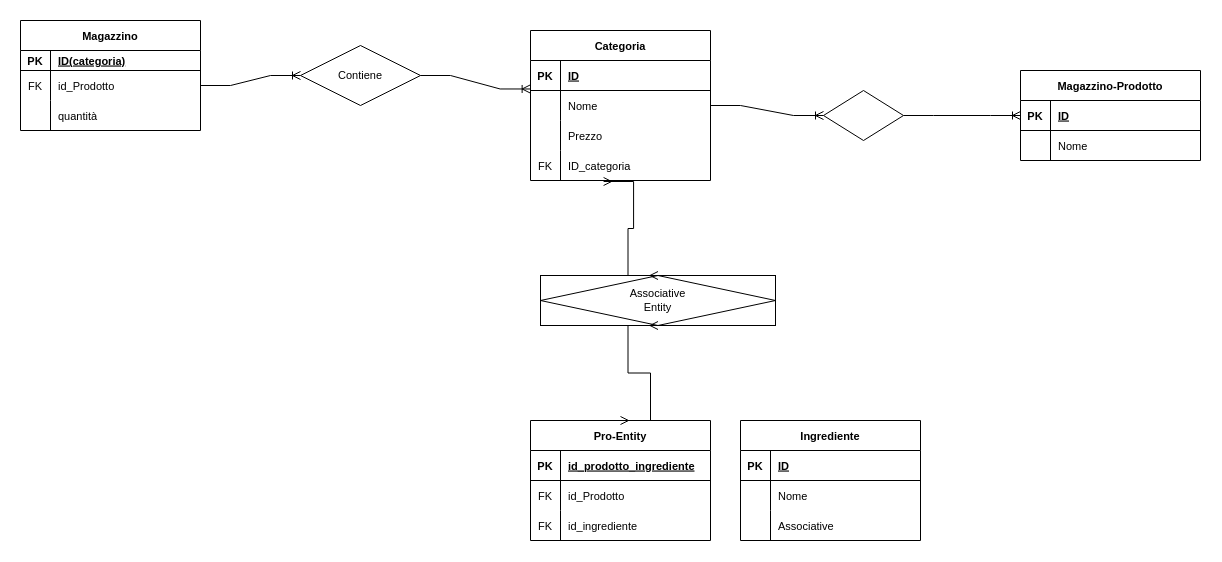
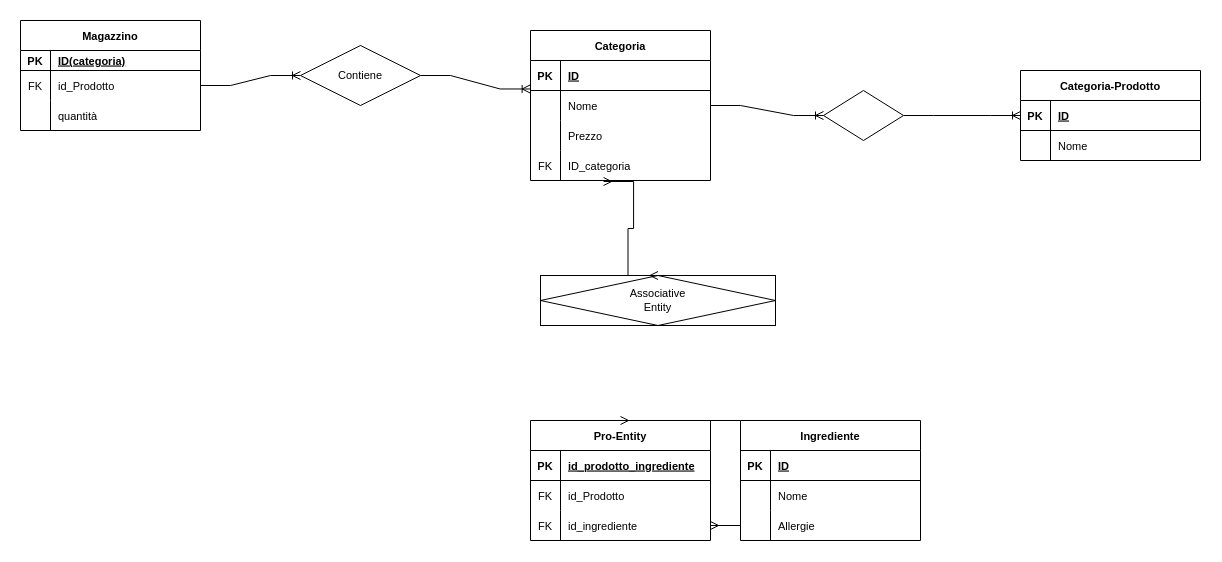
node "Magazzino-Prodotto": label "Magazzino-Prodotto" -> "Categoria-Prodotto"
edge "Associative Entity" -- "Pro-Entity": now "id_ingrediente" -- "Pro-Entity"
node "Associative": label "Associative" -> "Allergie"
